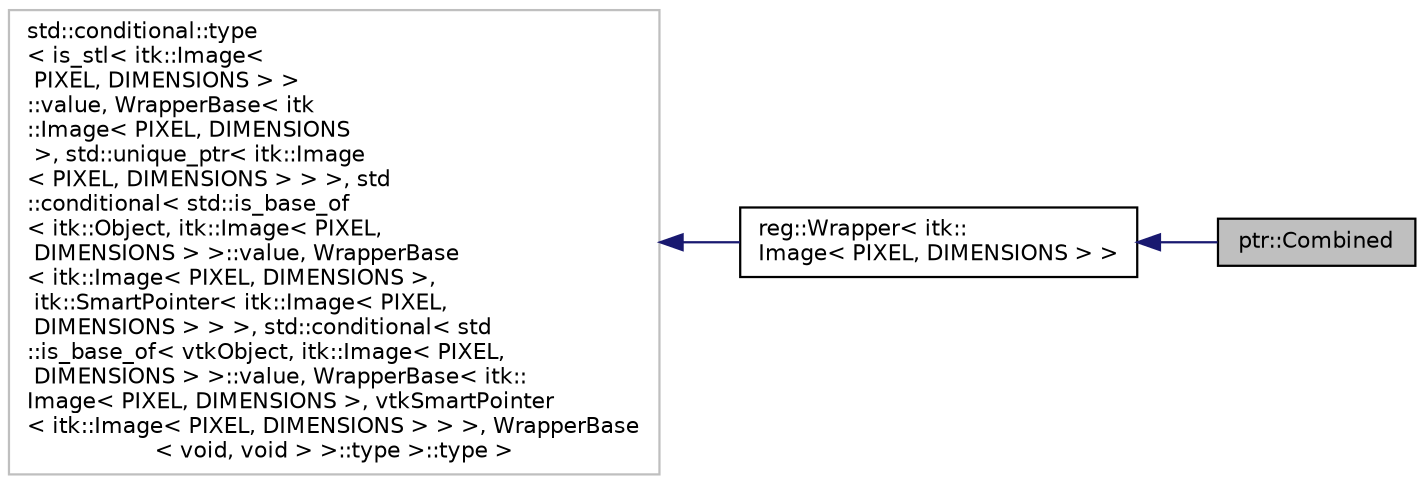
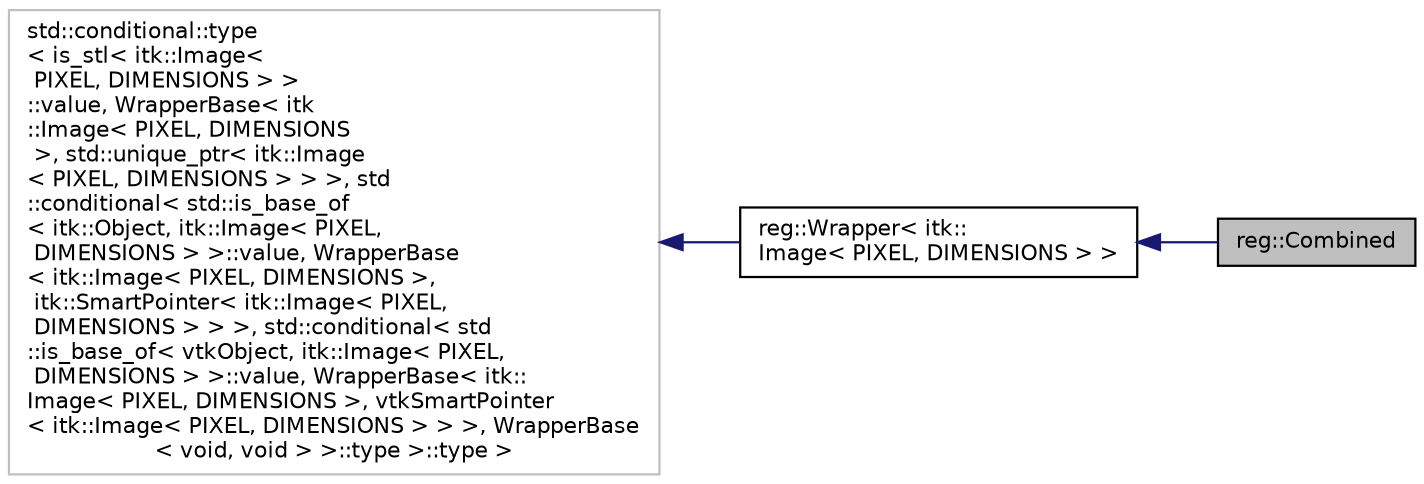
node "ptr::Combined": label "ptr::Combined" -> "reg::Combined"
